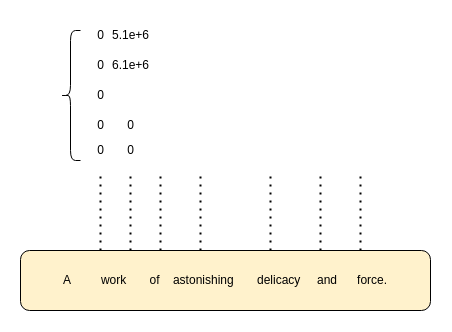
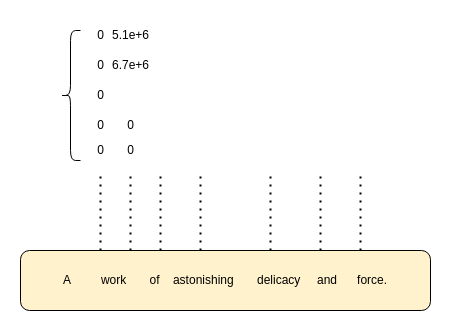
node "6.1e+6": label "6.1e+6" -> "6.7e+6"
